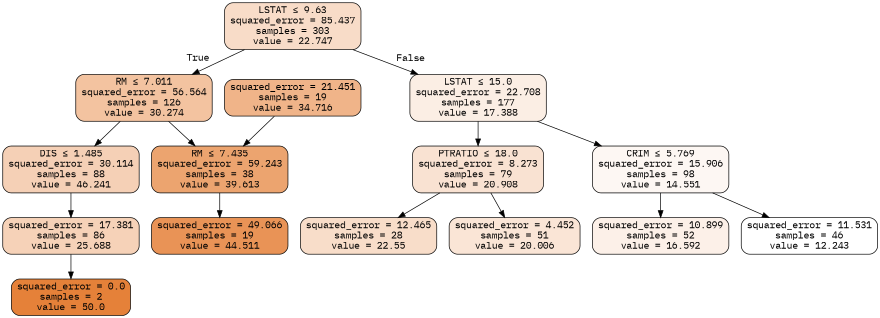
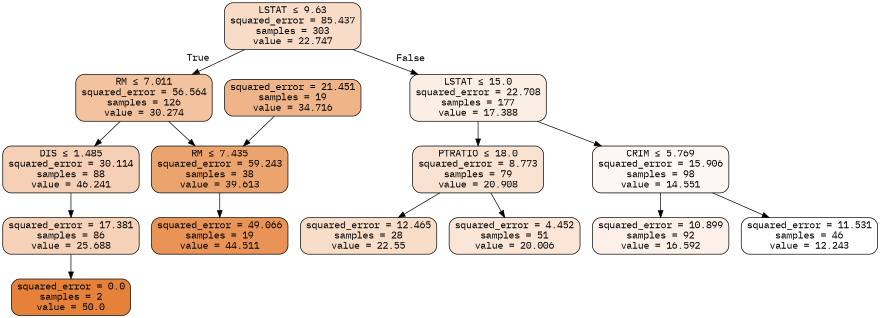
node "PTRATIO ≤ 18.0": text "squared_error = 8.273" -> "squared_error = 8.773"
node "squared_error = 10.899": text "samples = 52" -> "samples = 92"
